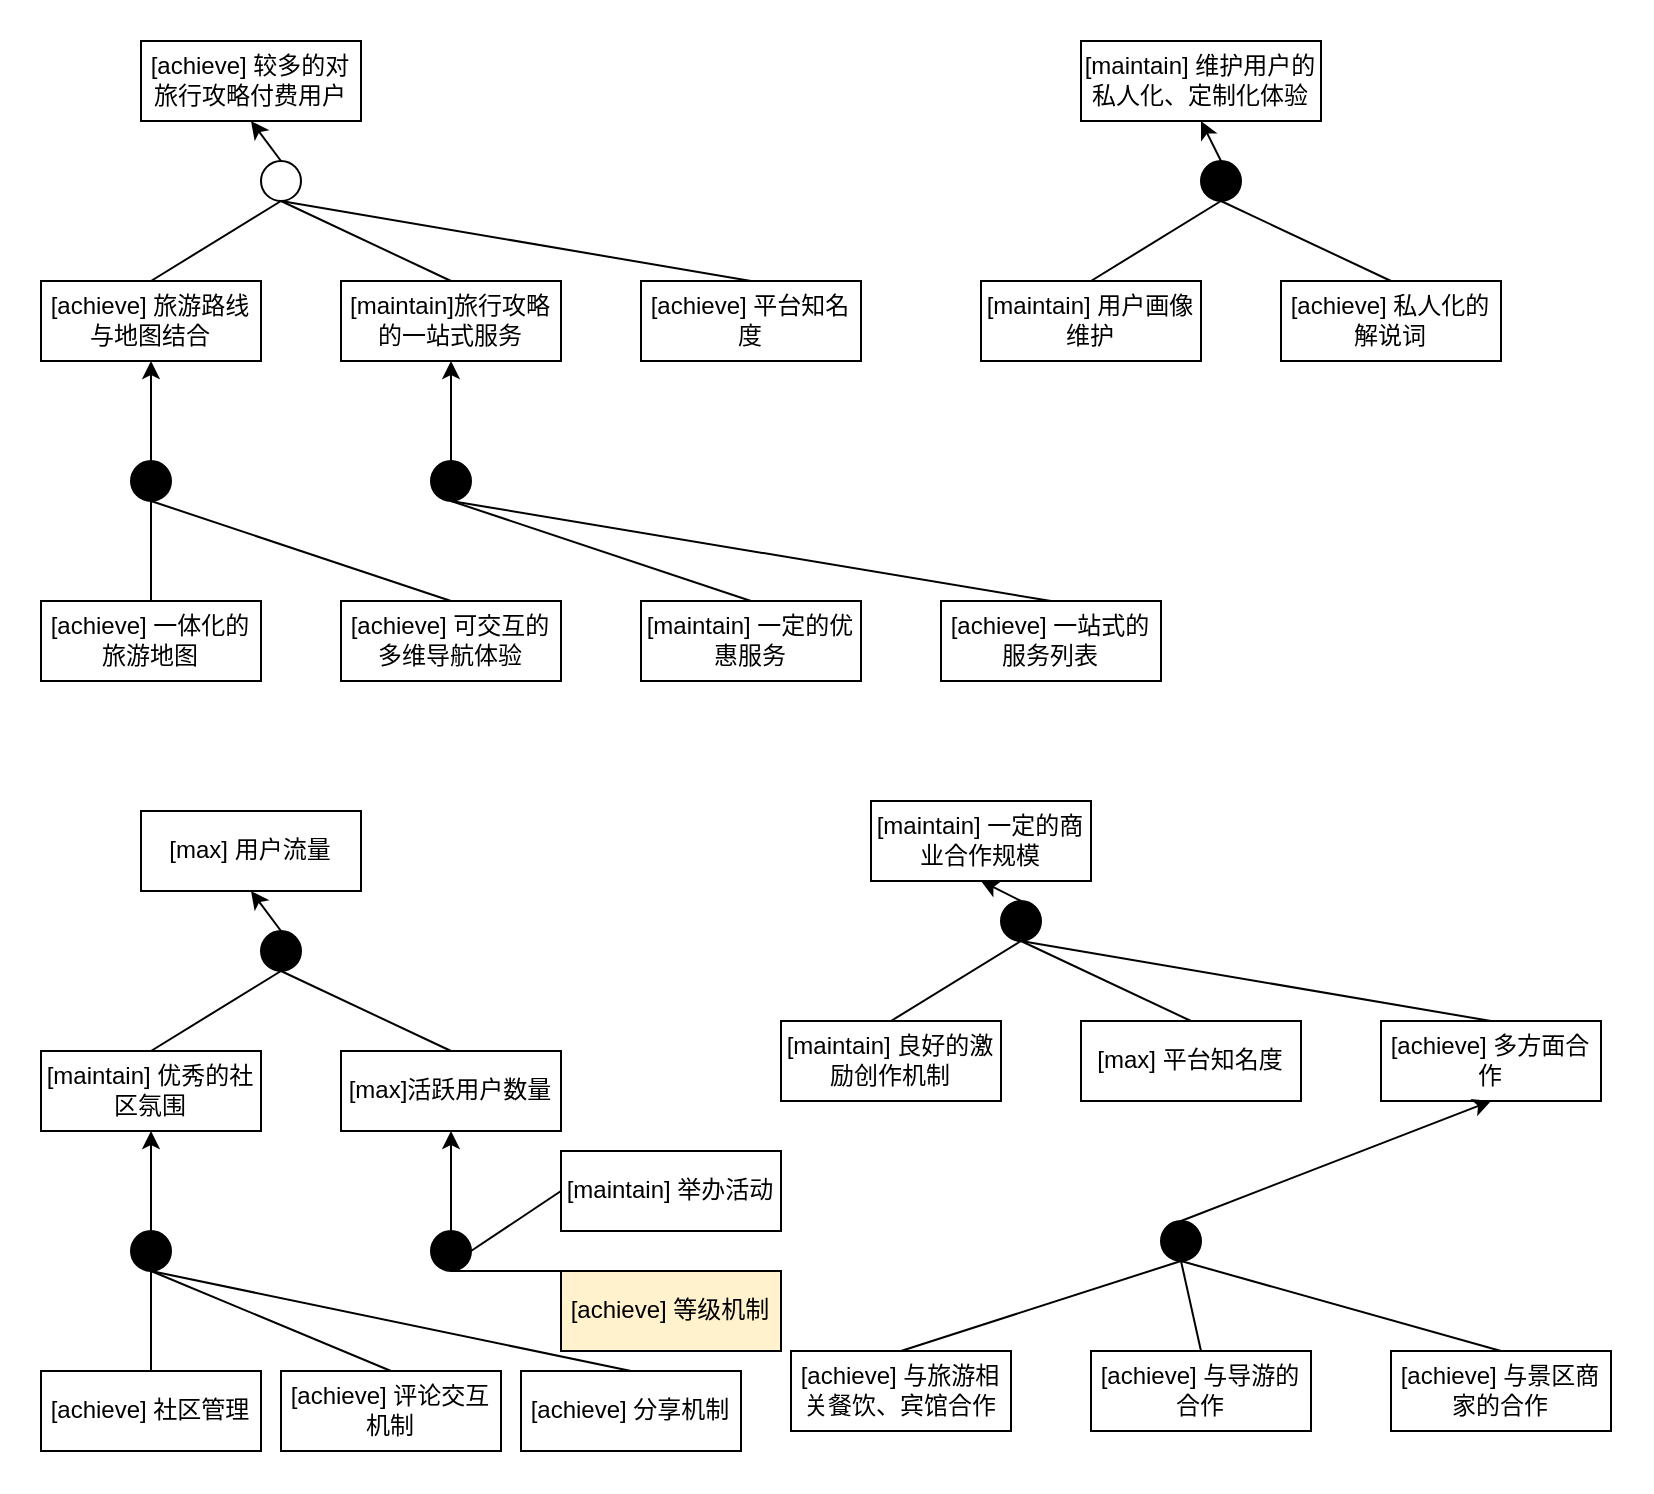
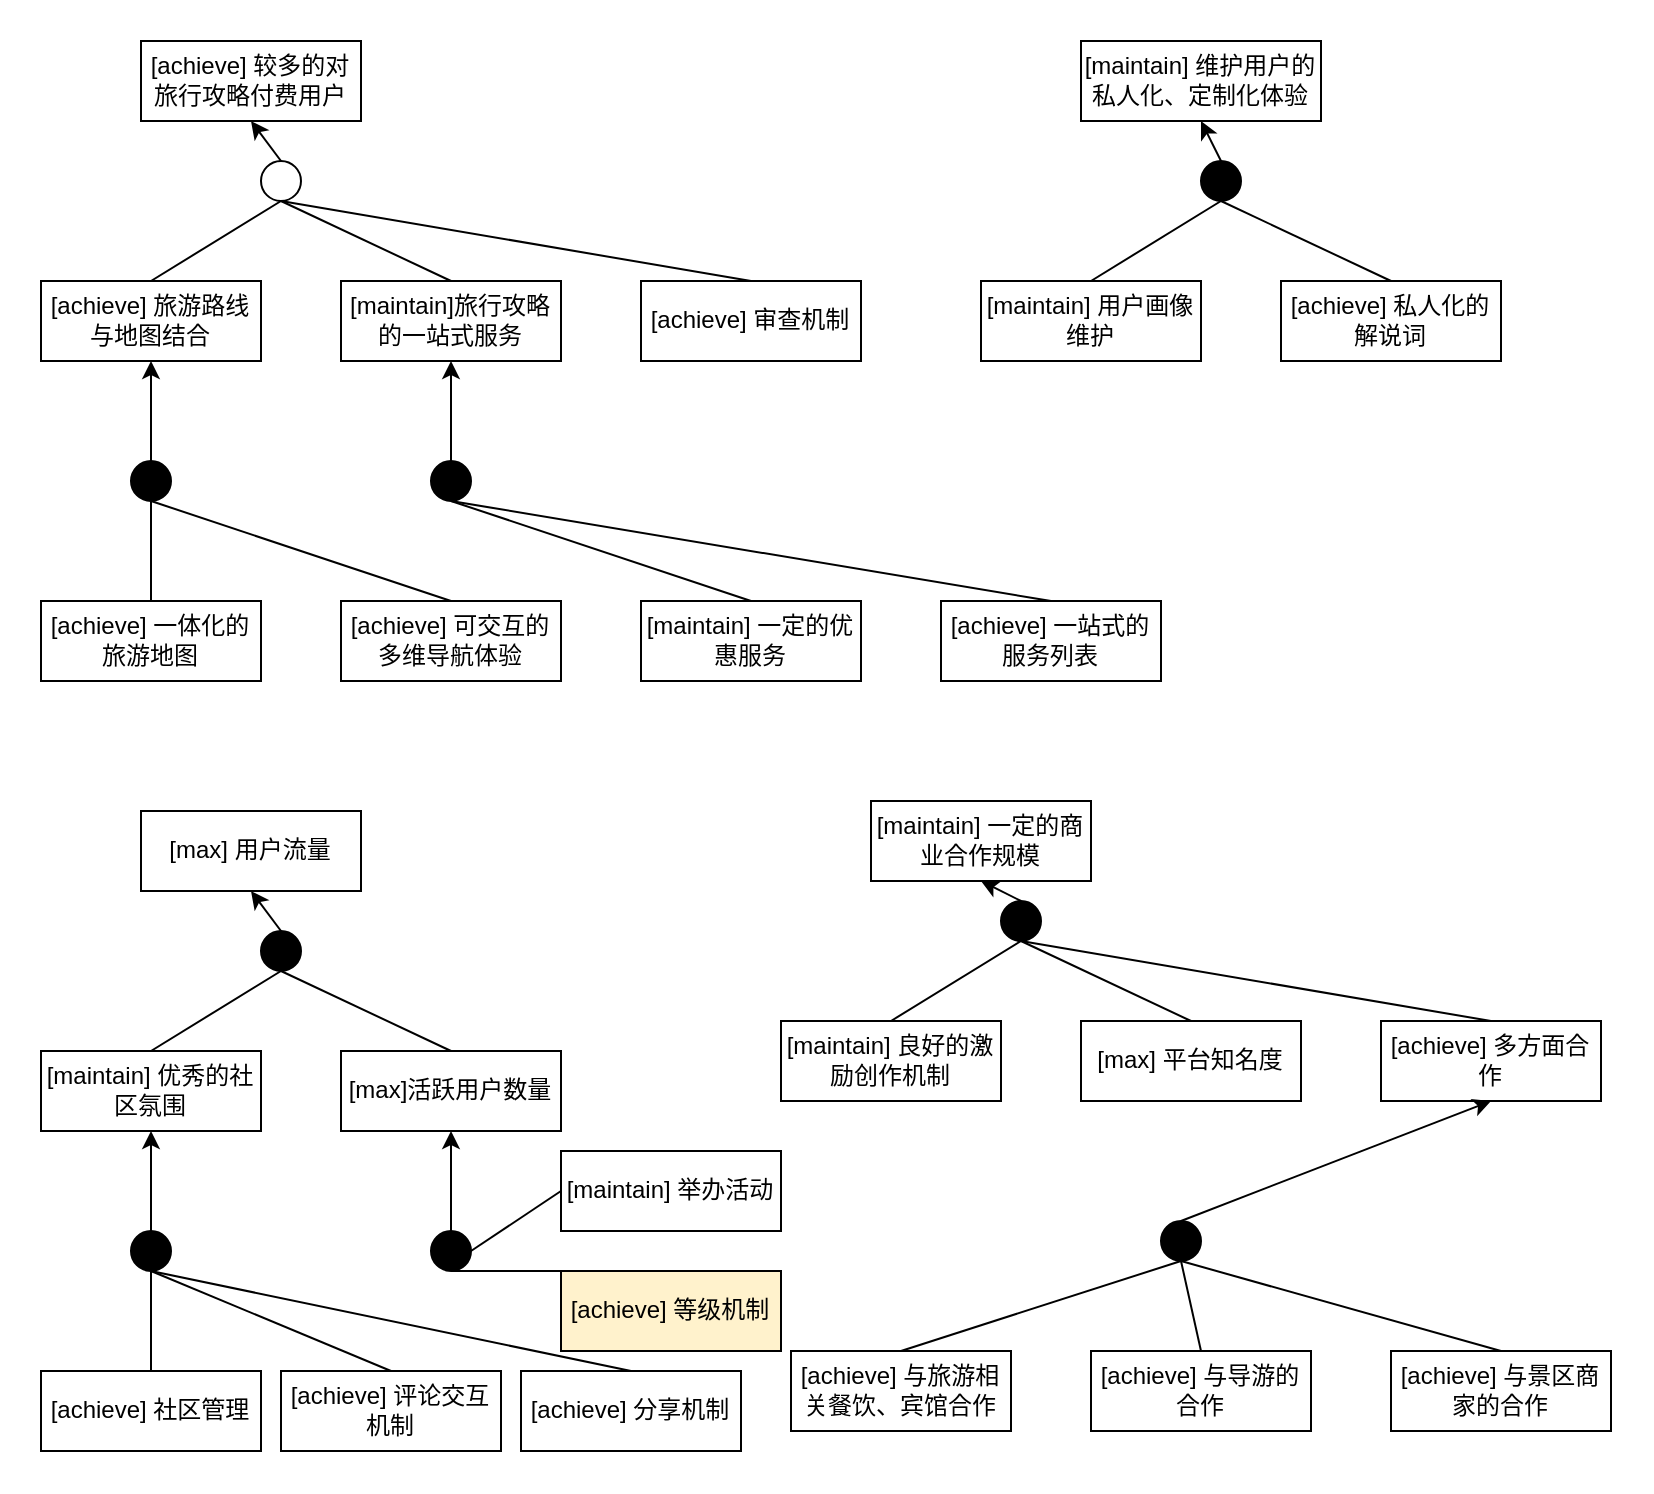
node "[achieve] 平台知名度": label "[achieve] 平台知名度" -> "[achieve] 审查机制"
